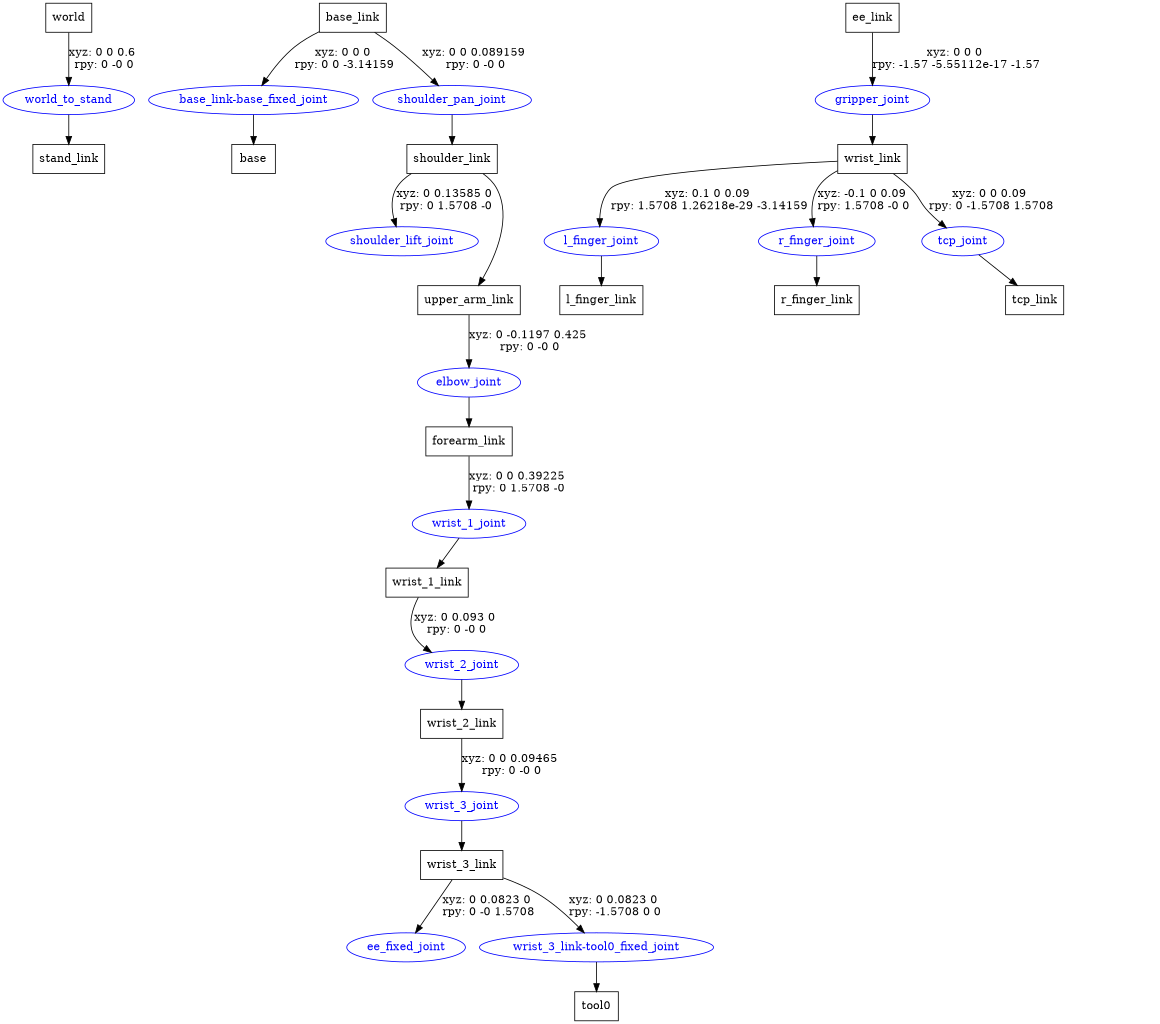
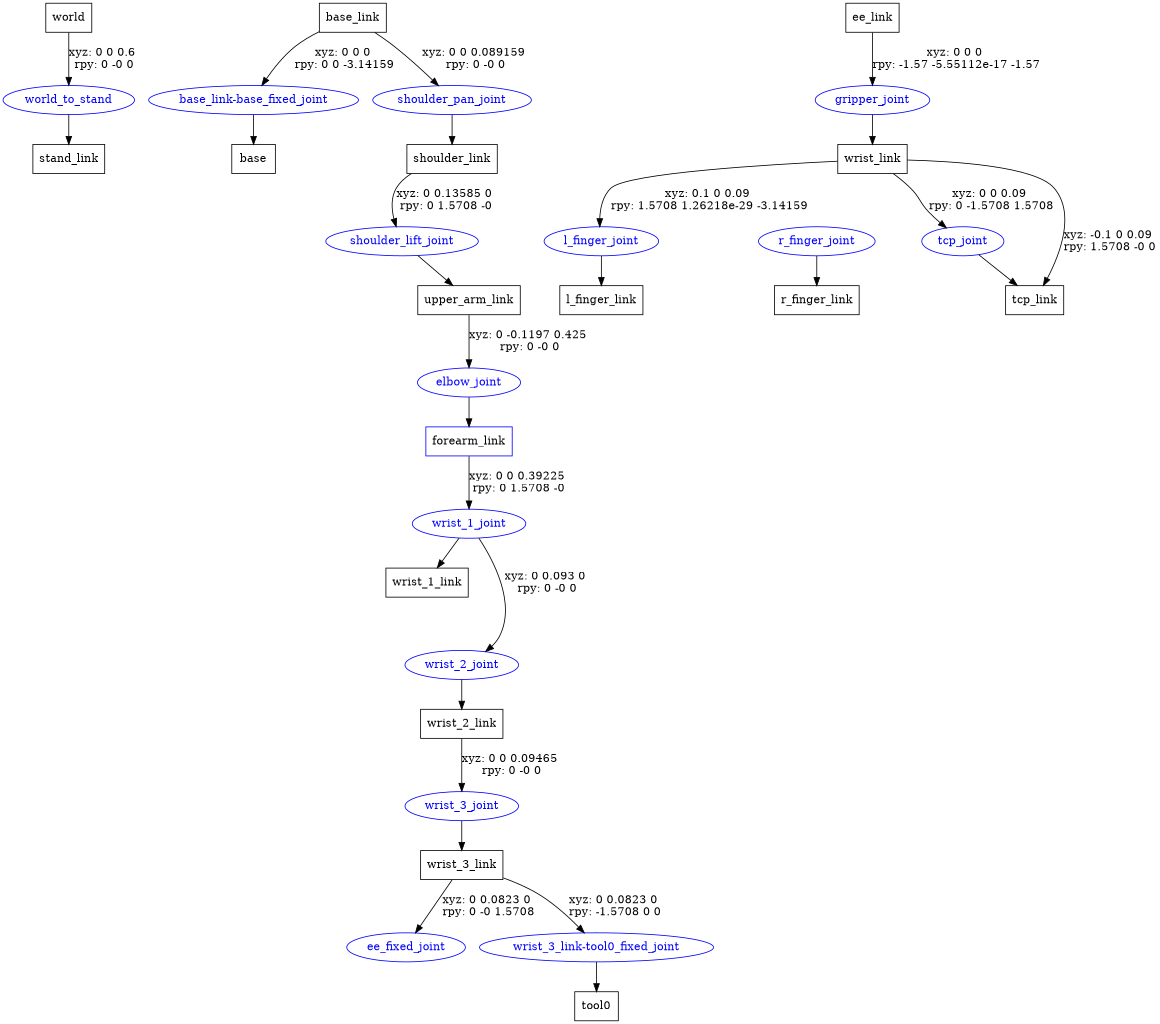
edge "wrist_link" -> "r_finger_joint": now "wrist_link" -> "tcp_link"
edge "shoulder_link" -> "upper_arm_link": now "shoulder_lift_joint" -> "upper_arm_link"
node "forearm_link": color black -> blue
edge "wrist_1_link" -> "wrist_2_joint": now "wrist_1_joint" -> "wrist_2_joint"
